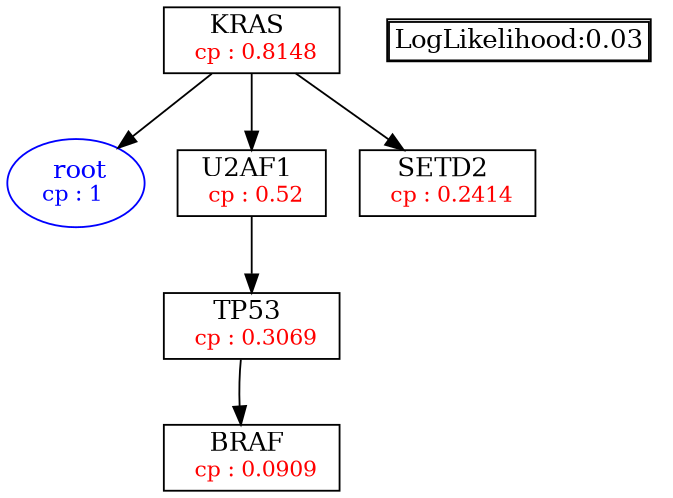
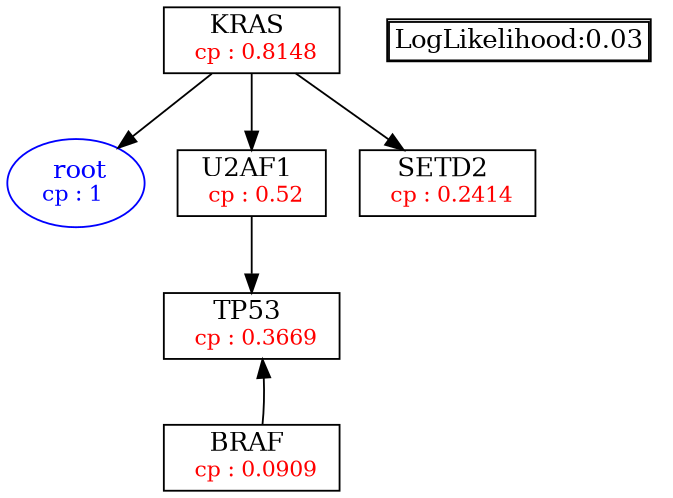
node "TP53": text "cp : 0.3069" -> "cp : 0.3669"
edge "TP53" -> "BRAF": reversed
